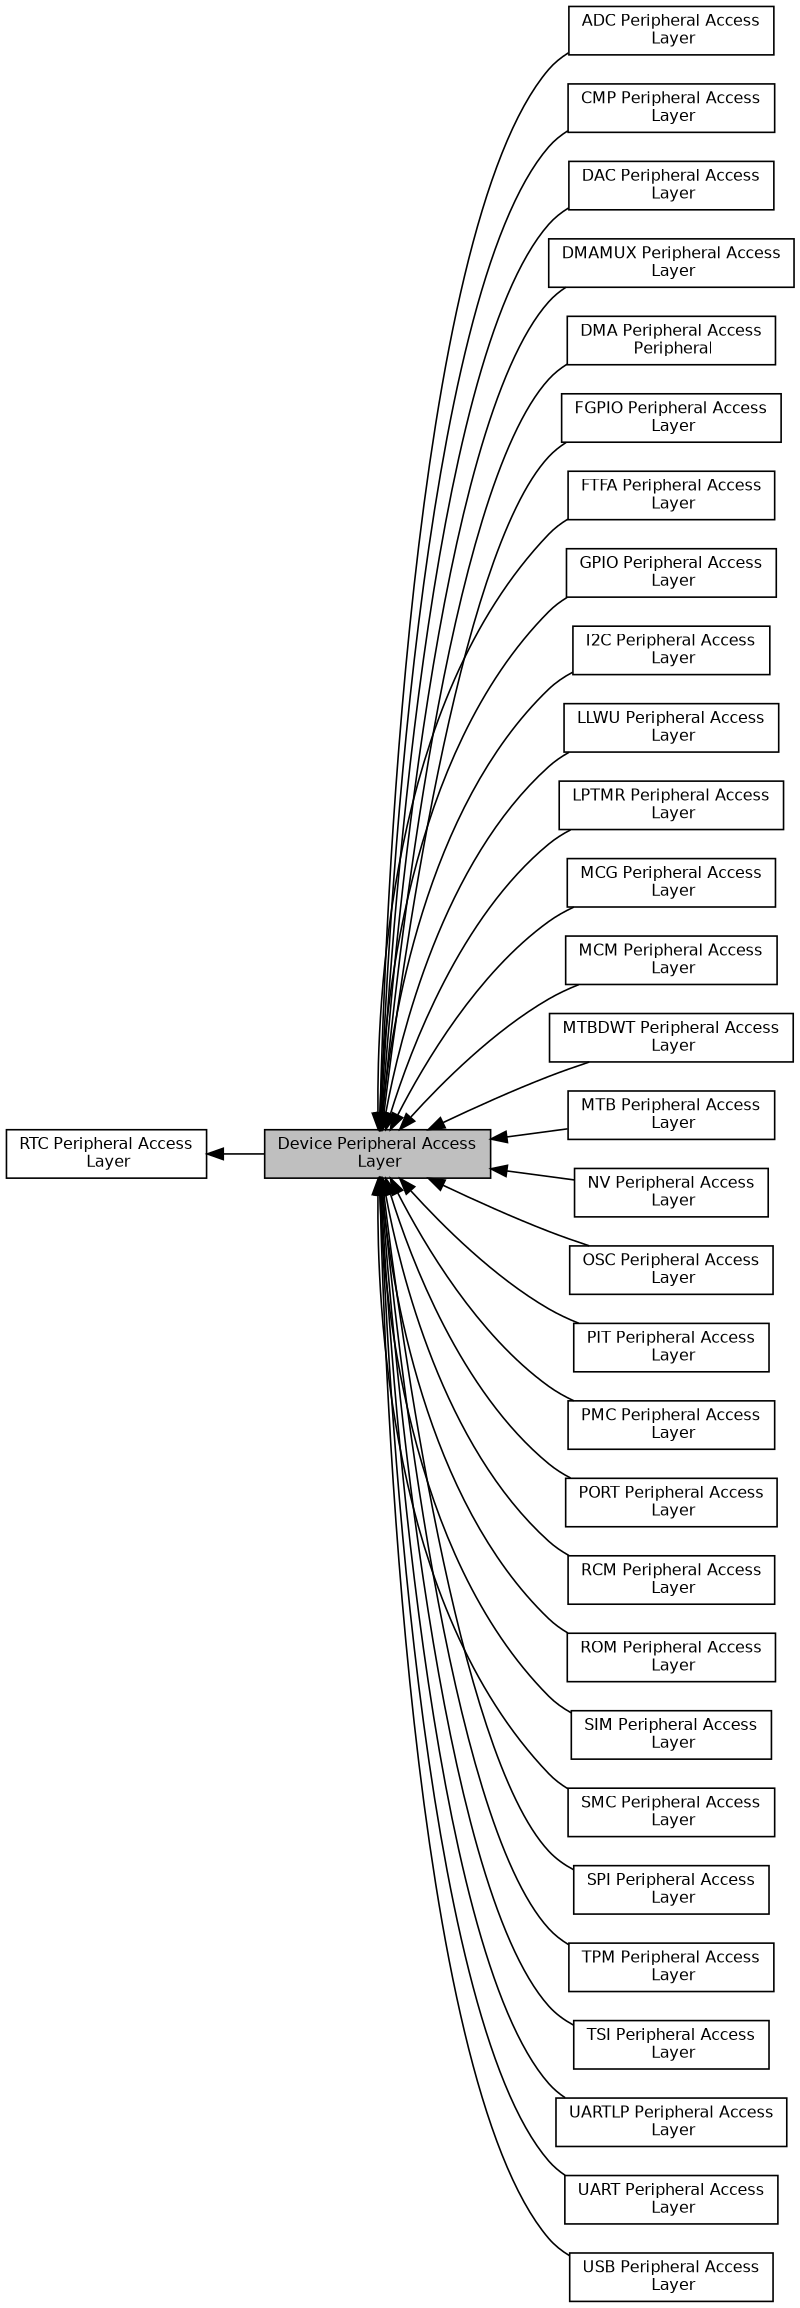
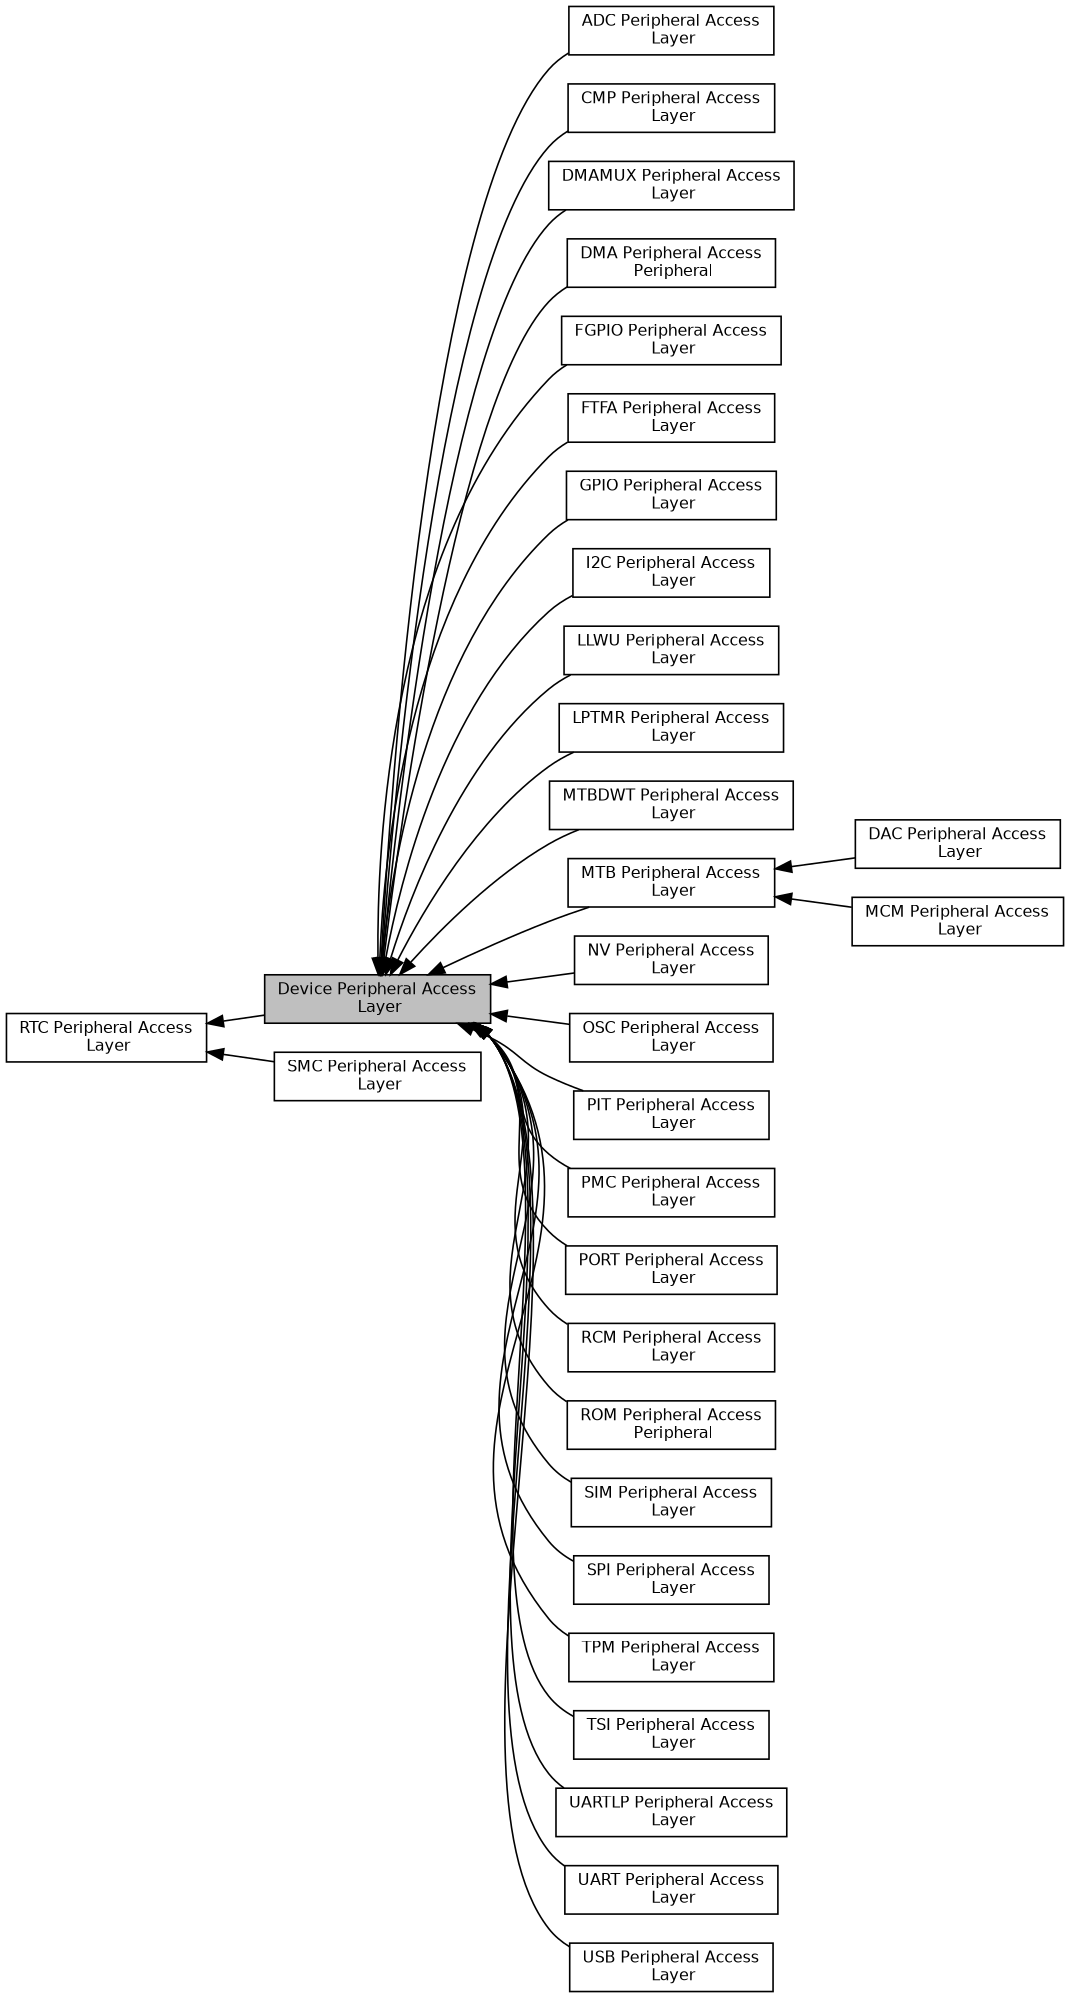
edge "DAC Peripheral Access Layer" -> "Device Peripheral Access Layer": now "DAC Peripheral Access Layer" -> "MTB Peripheral Access Layer"
node "MCG Peripheral Access Layer": removed
edge "MCM Peripheral Access Layer" -> "Device Peripheral Access Layer": now "MCM Peripheral Access Layer" -> "MTB Peripheral Access Layer"
edge "SMC Peripheral Access Layer" -> "Device Peripheral Access Layer": now "SMC Peripheral Access Layer" -> "RTC Peripheral Access Layer"
node "ROM Peripheral Access Layer": label "ROM Peripheral Access Layer" -> "ROM Peripheral Access Peripheral"
